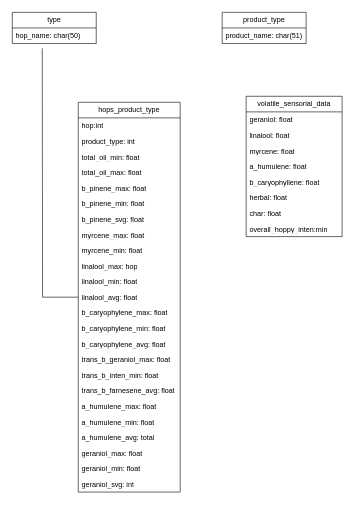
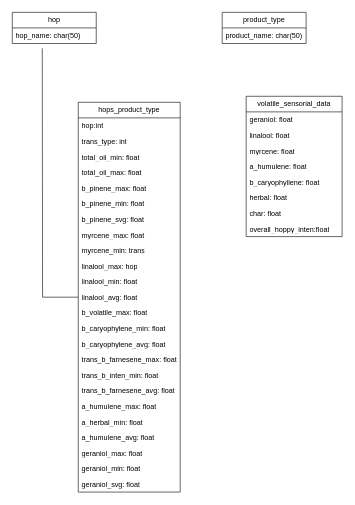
node "type": label "type" -> "hop"
node "product_name: char(51)": label "product_name: char(51)" -> "product_name: char(50)"
node "product_type: int": label "product_type: int" -> "trans_type: int"
node "overall_hoppy_inten:min": label "overall_hoppy_inten:min" -> "overall_hoppy_inten:float"
node "myrcene_min: float": label "myrcene_min: float" -> "myrcene_min: trans"
node "b_caryophylene_max: float": label "b_caryophylene_max: float" -> "b_volatile_max: float"
node "trans_b_geraniol_max: float": label "trans_b_geraniol_max: float" -> "trans_b_farnesene_max: float"
node "a_humulene_min: float": label "a_humulene_min: float" -> "a_herbal_min: float"
node "a_humulene_avg: total": label "a_humulene_avg: total" -> "a_humulene_avg: float"
node "geraniol_svg: int": label "geraniol_svg: int" -> "geraniol_svg: float"
